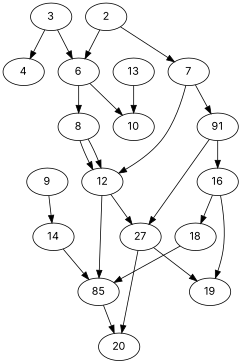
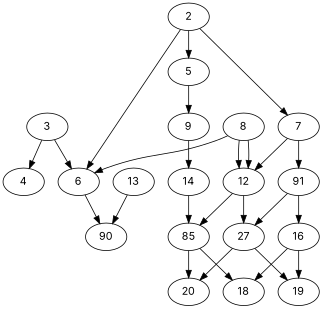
node "5": added
edge "6" -> "8": reversed
node "10": label "10" -> "90"
edge "18" -> "85": reversed
